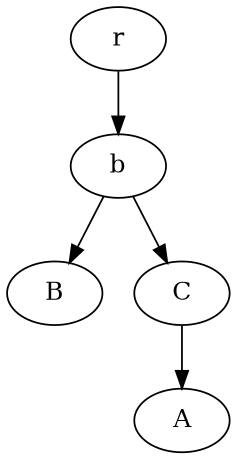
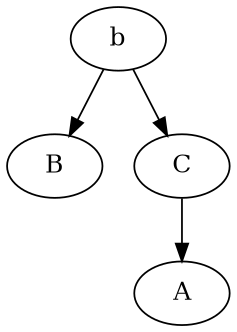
node "r": removed
